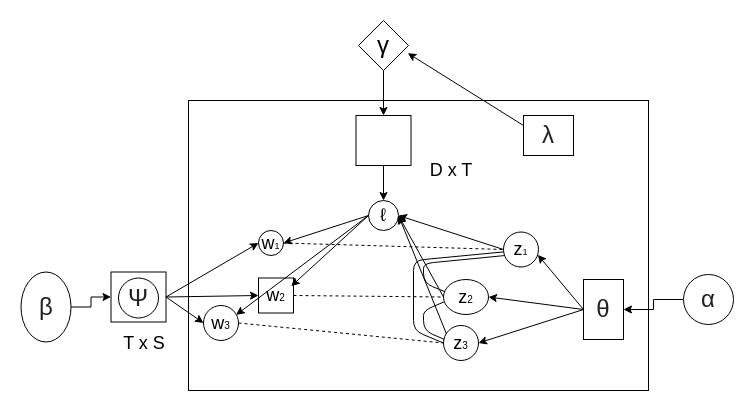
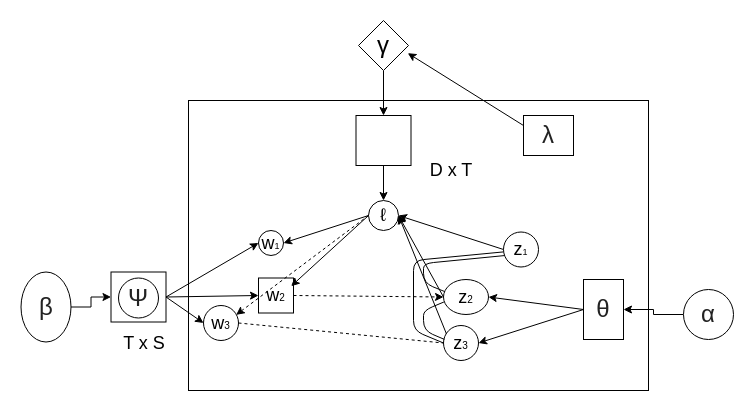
edge "w1" -- "z1": removed
edge "ℓ" -> "w3": style solid -> dashed
edge "θ" -> "z1": removed
edge "w2" -- "z2": arrowhead none -> classic
node "α": moved (709, 300) -> (709, 315)
